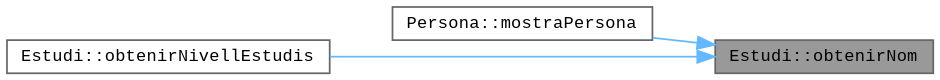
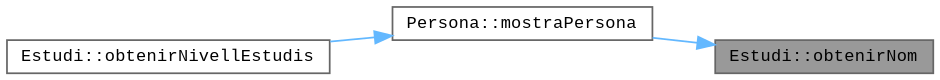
edge "Estudi::obtenirNivellEstudis" -> "Estudi::obtenirNom": now "Estudi::obtenirNivellEstudis" -> "Persona::mostraPersona"
